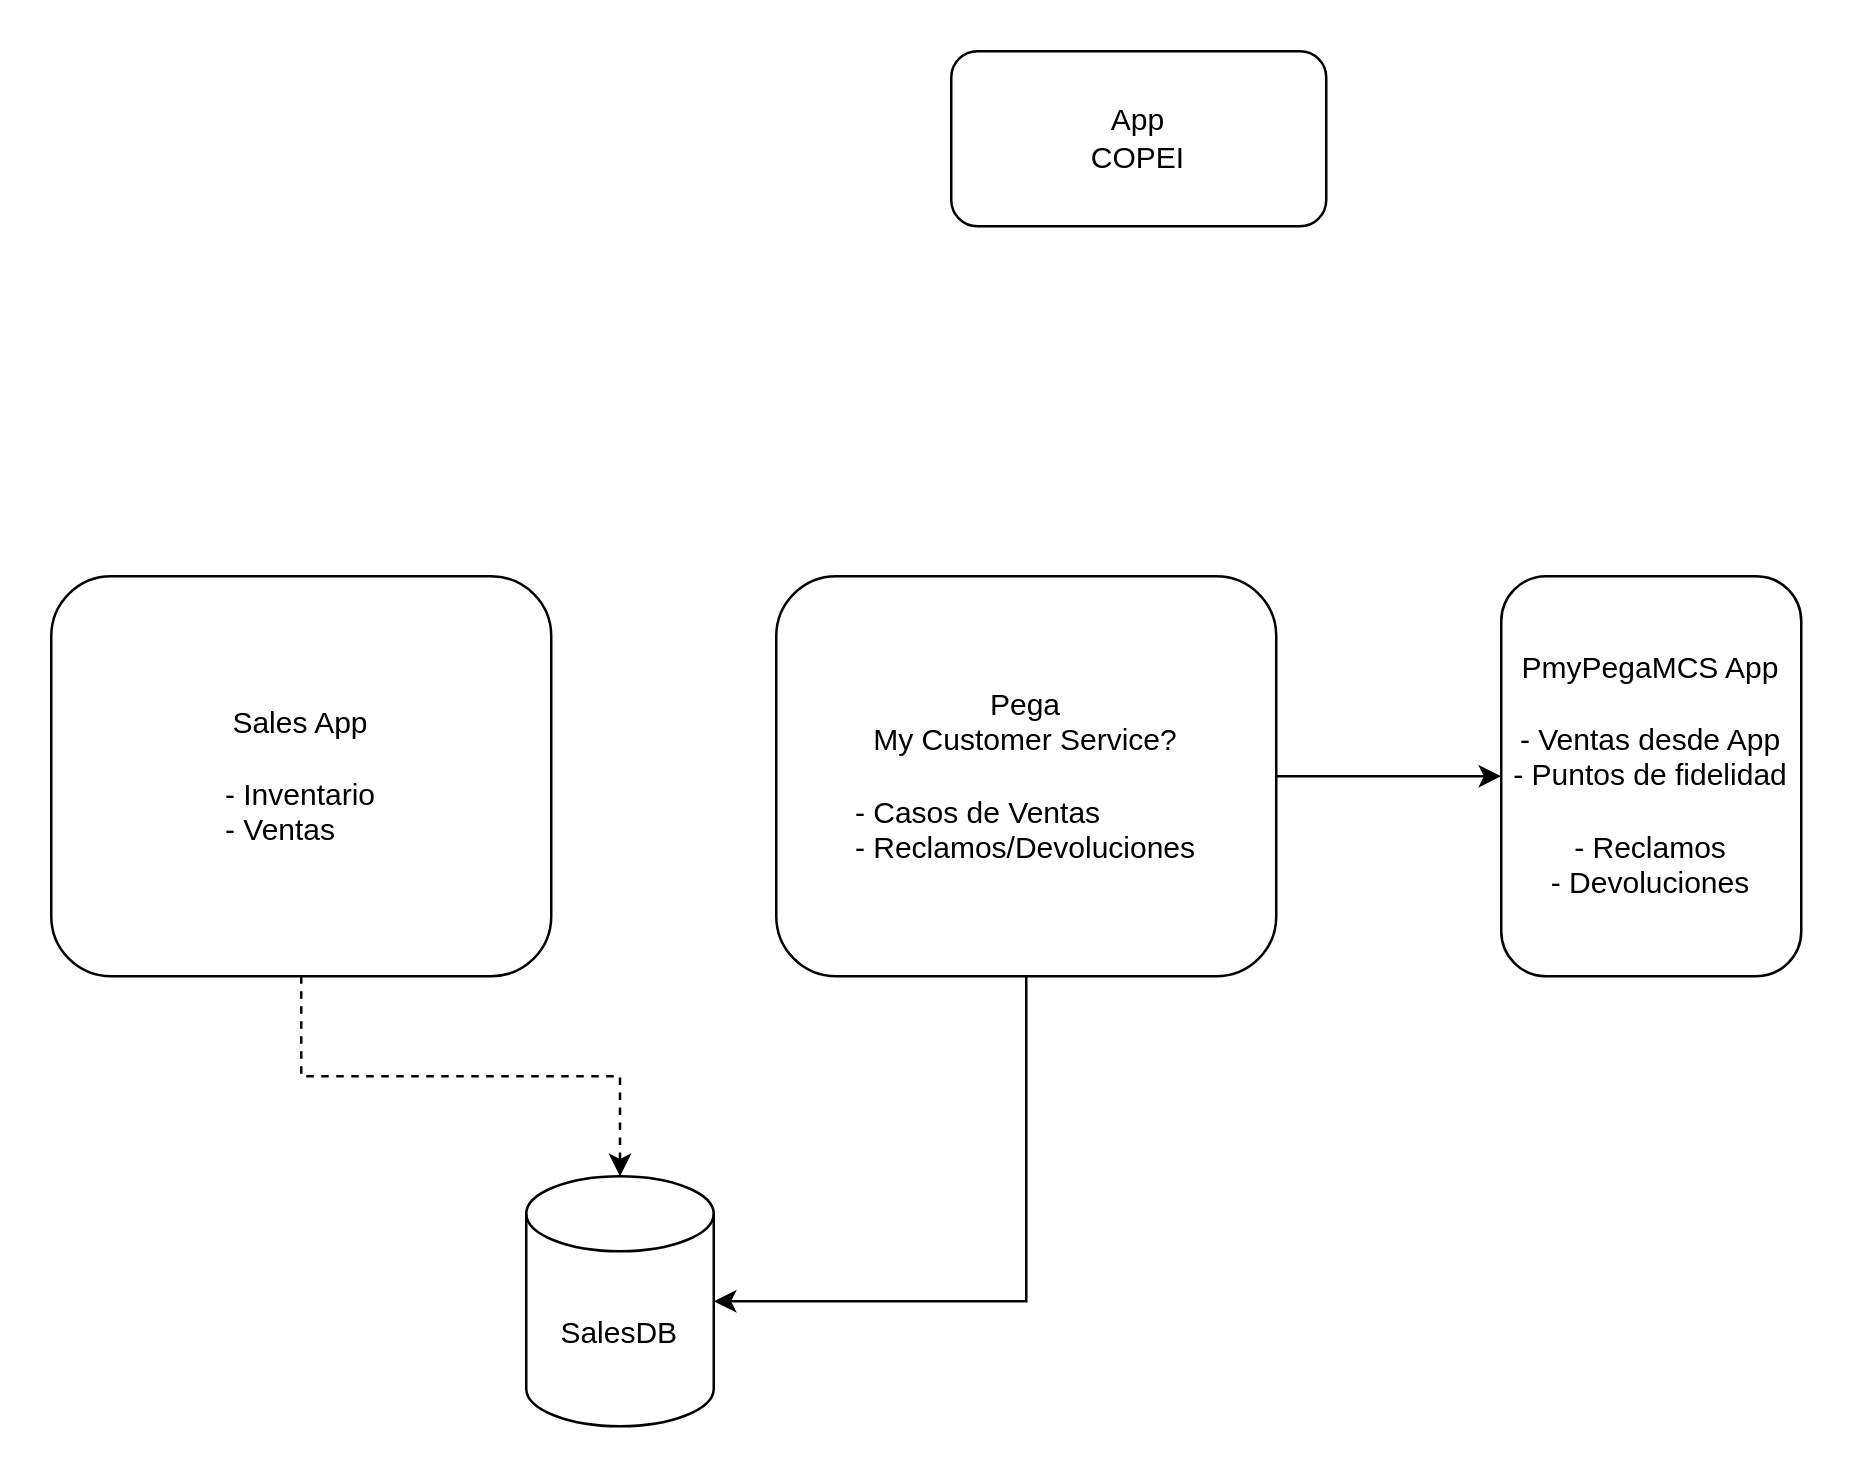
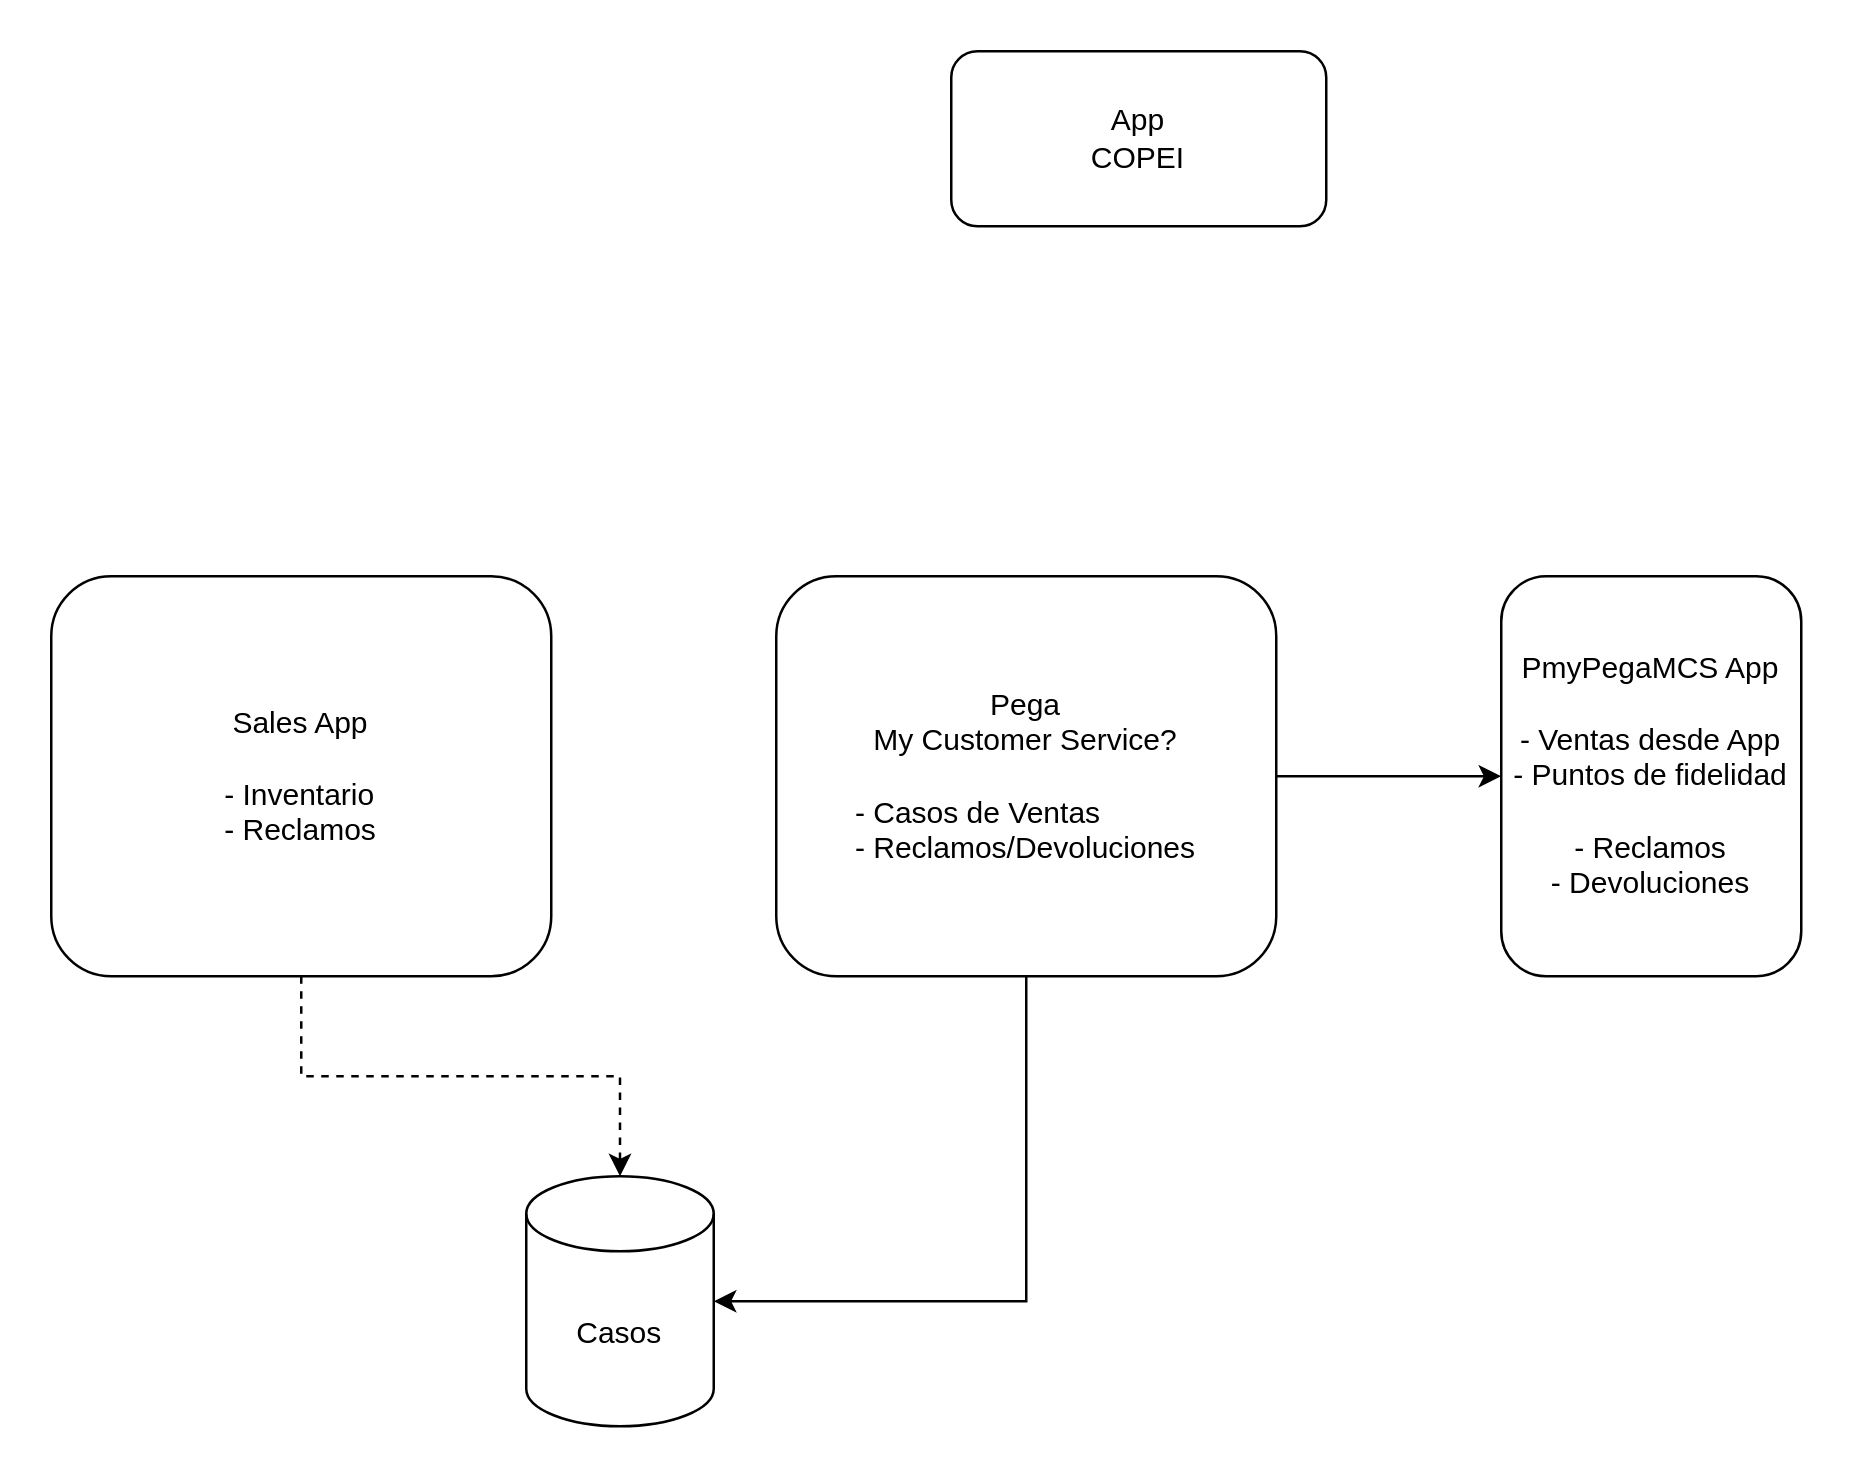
node "Sales App - Inventario - Ventas": label "Sales App - Inventario - Ventas" -> "Sales App - Inventario - Reclamos"
node "SalesDB": label "SalesDB" -> "Casos"
